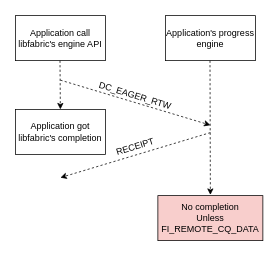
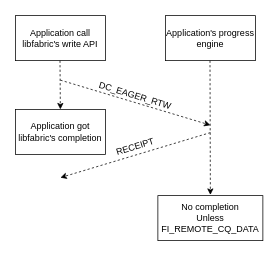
node "Application call libfabric's engine API": label "Application call libfabric's engine API" -> "Application call libfabric's write API"
node "No completion Unless FI_REMOTE_CQ_DATA": fillcolor #f8cecc -> #ffffff
